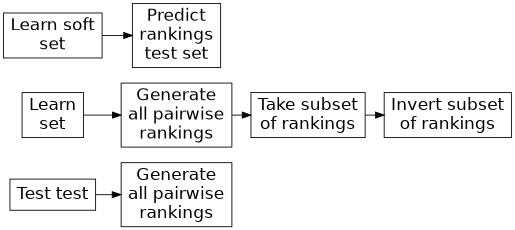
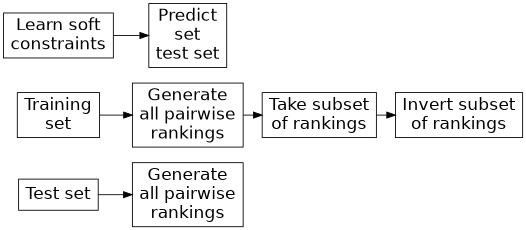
node "Learn soft set": label "Learn soft set" -> "Learn soft constraints"
node "Predict rankings test set": label "Predict rankings test set" -> "Predict set test set"
node "Learn set": label "Learn set" -> "Training set"
node "Test test": label "Test test" -> "Test set"
